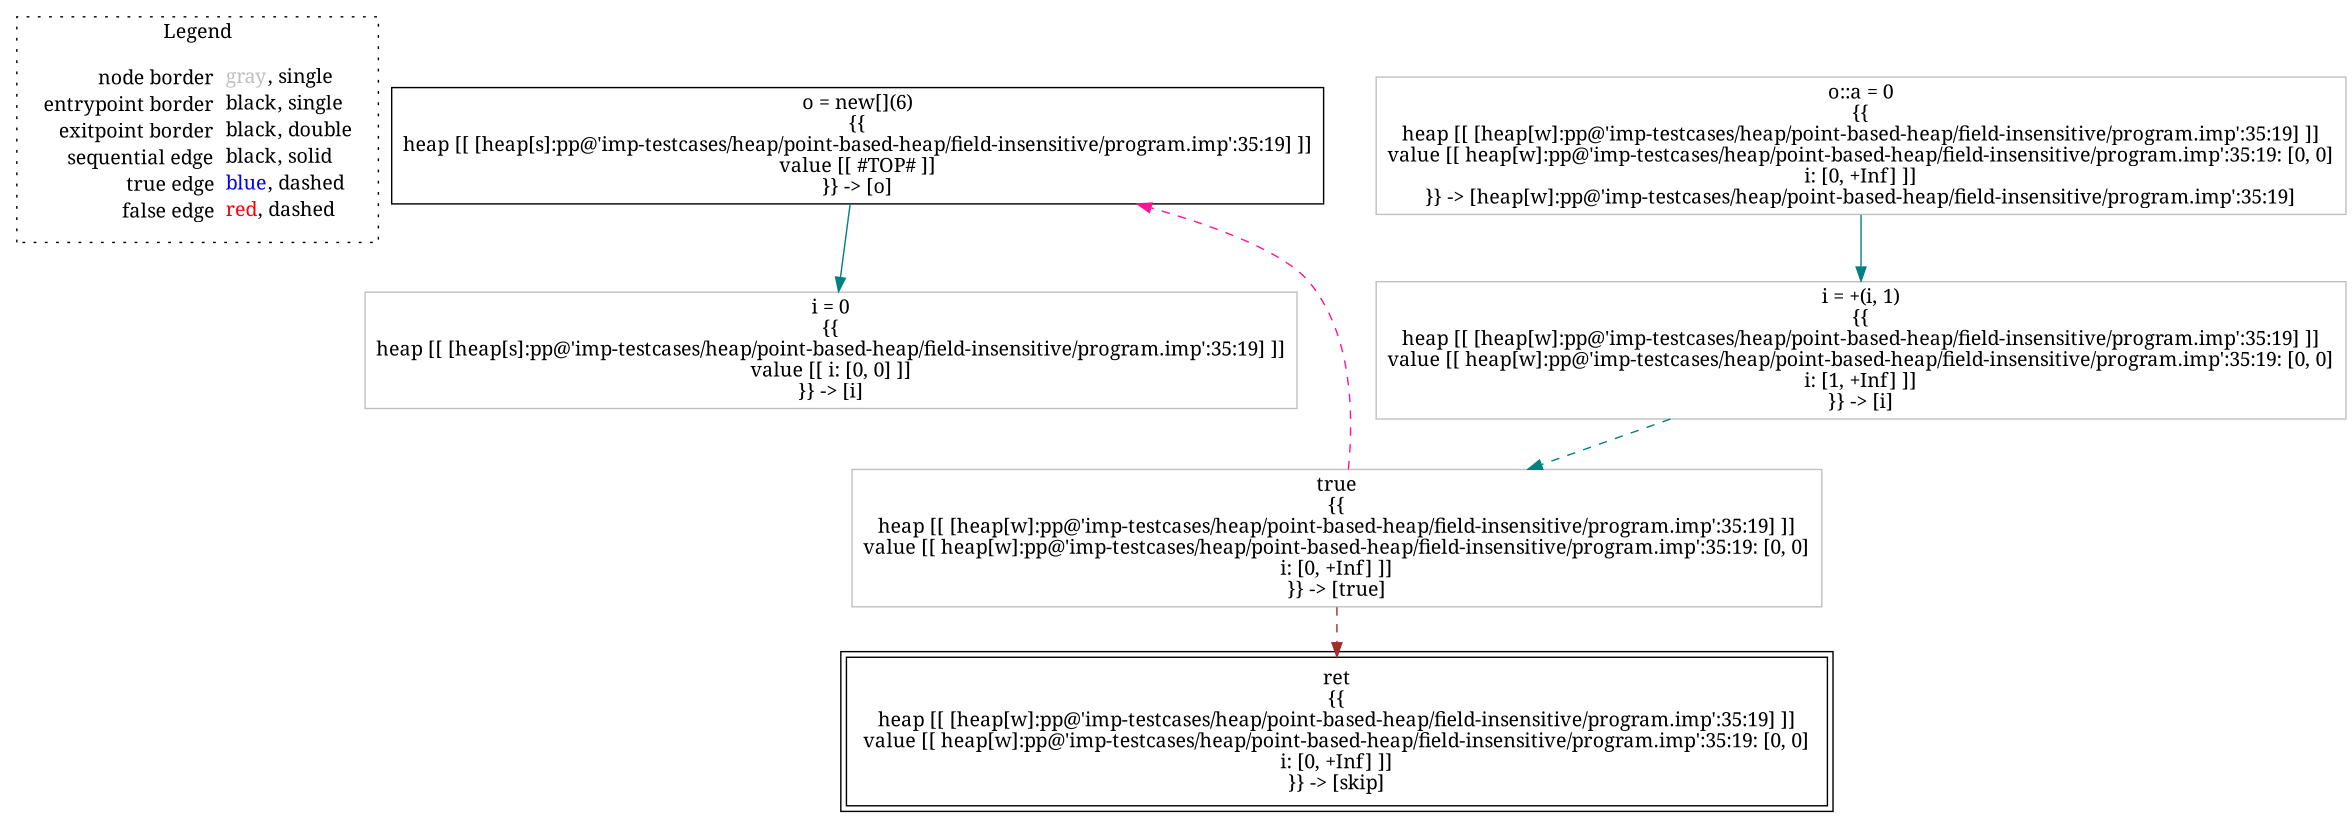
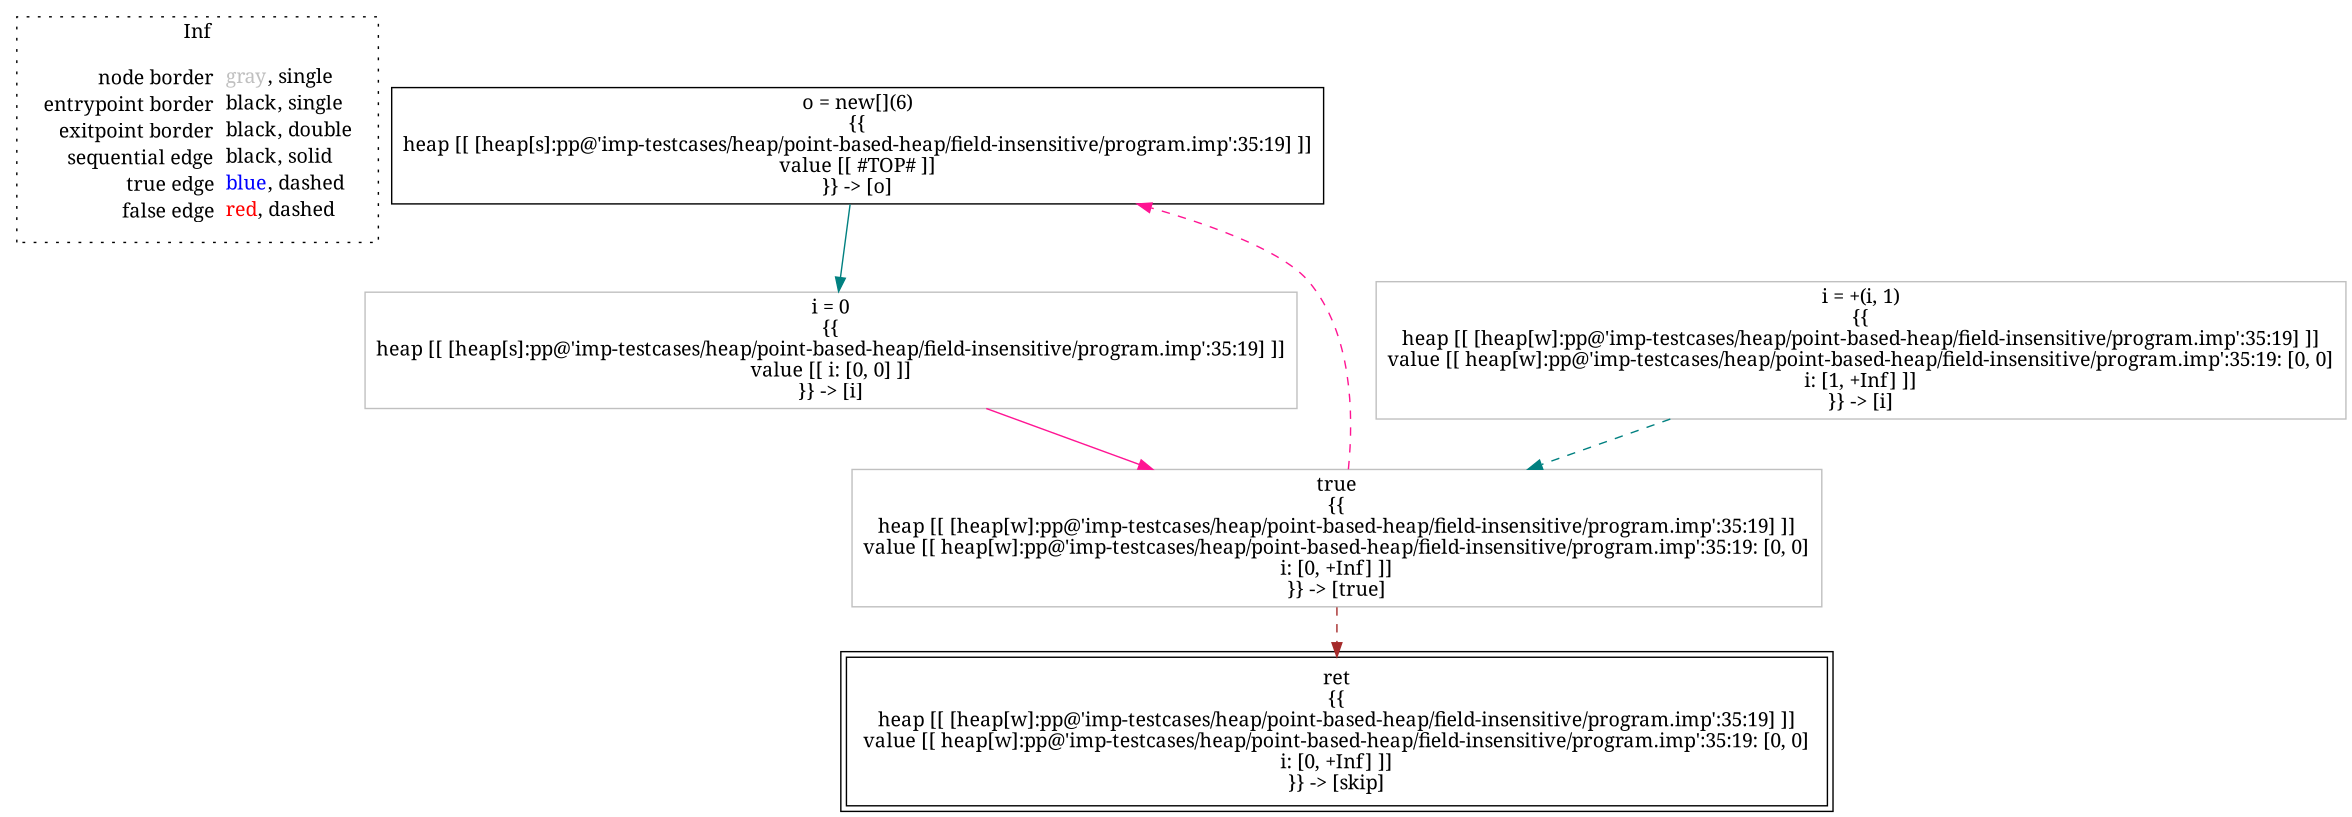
cluster "Legend": label "Legend" -> "Inf"
node "o::a = 0": removed
edge "i = 0" -> "true": added
